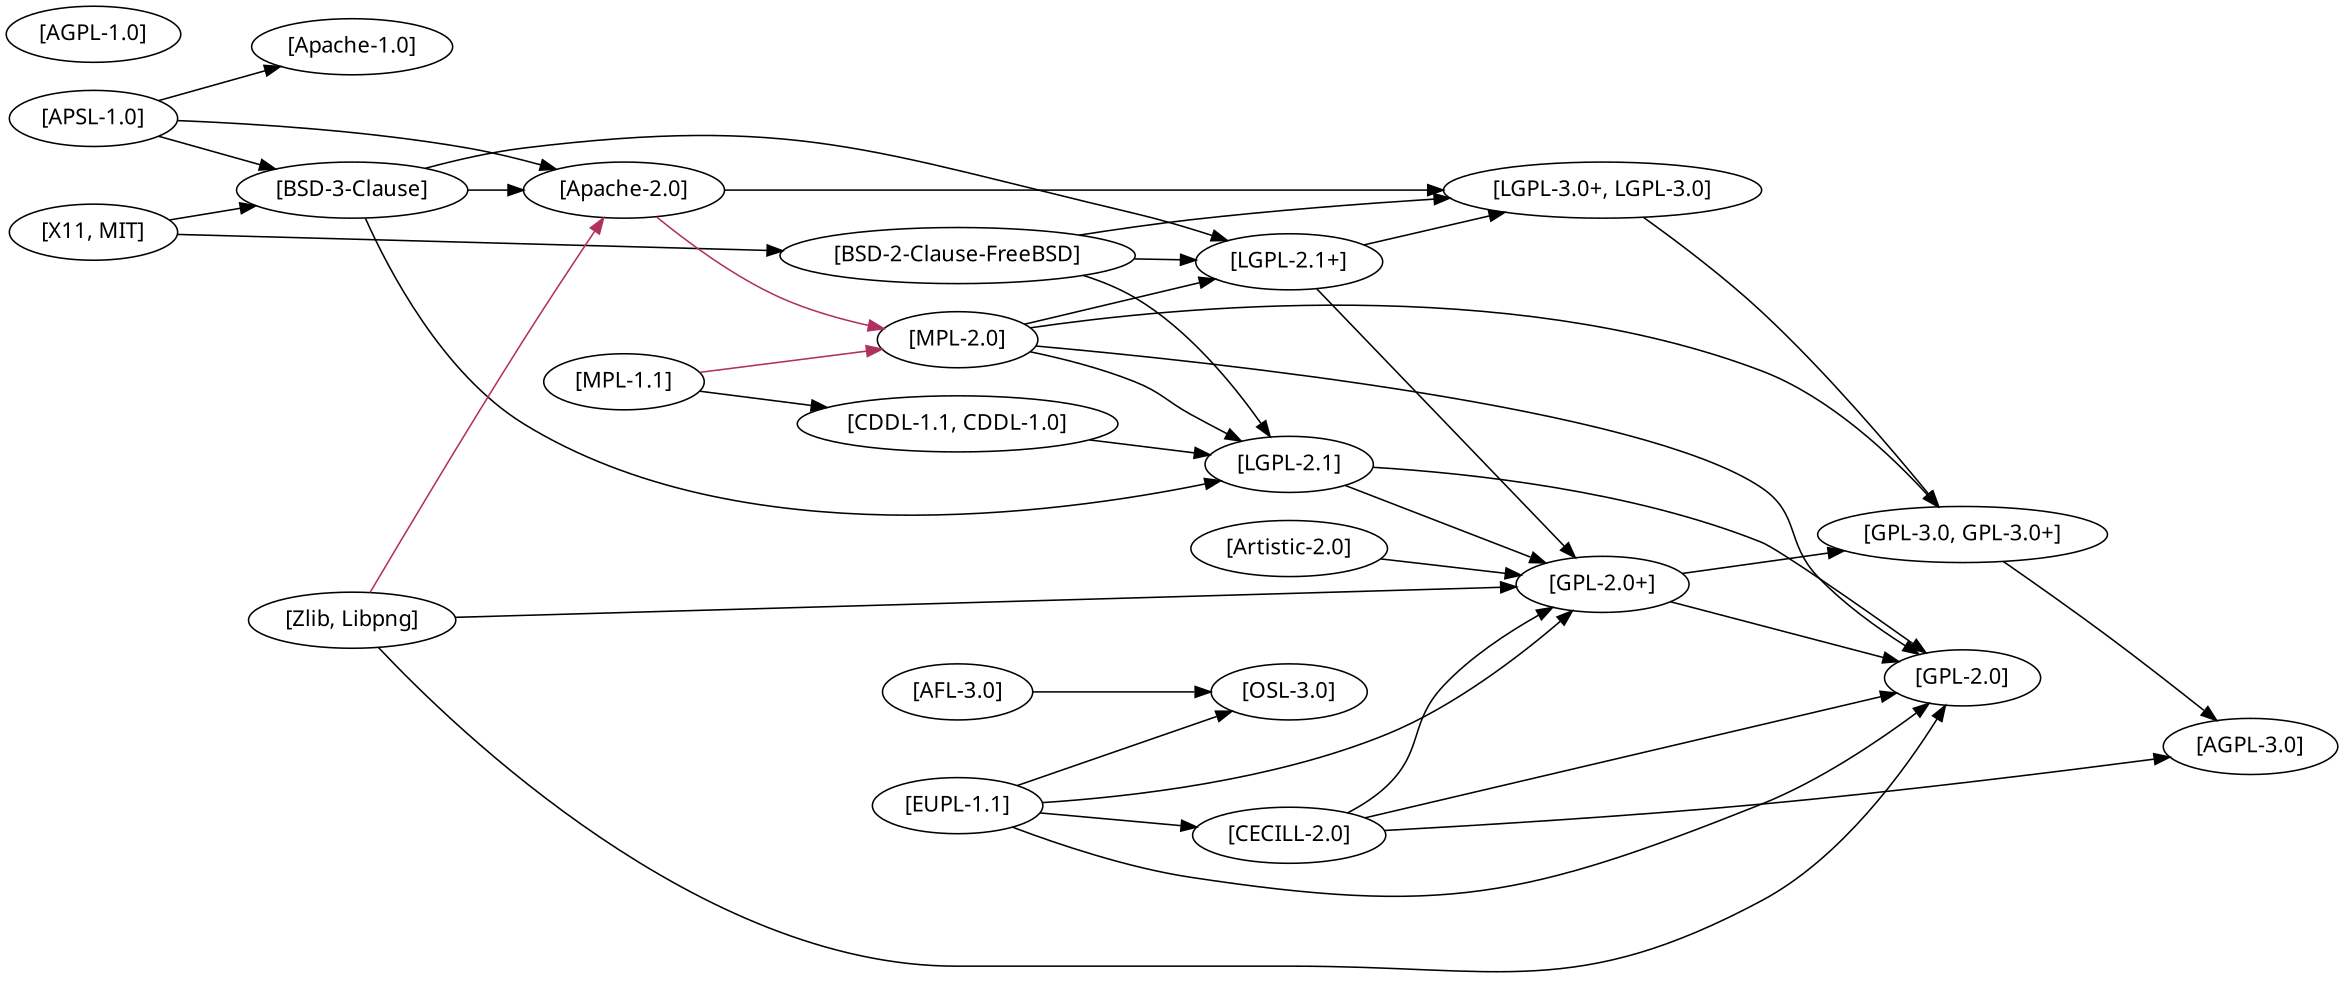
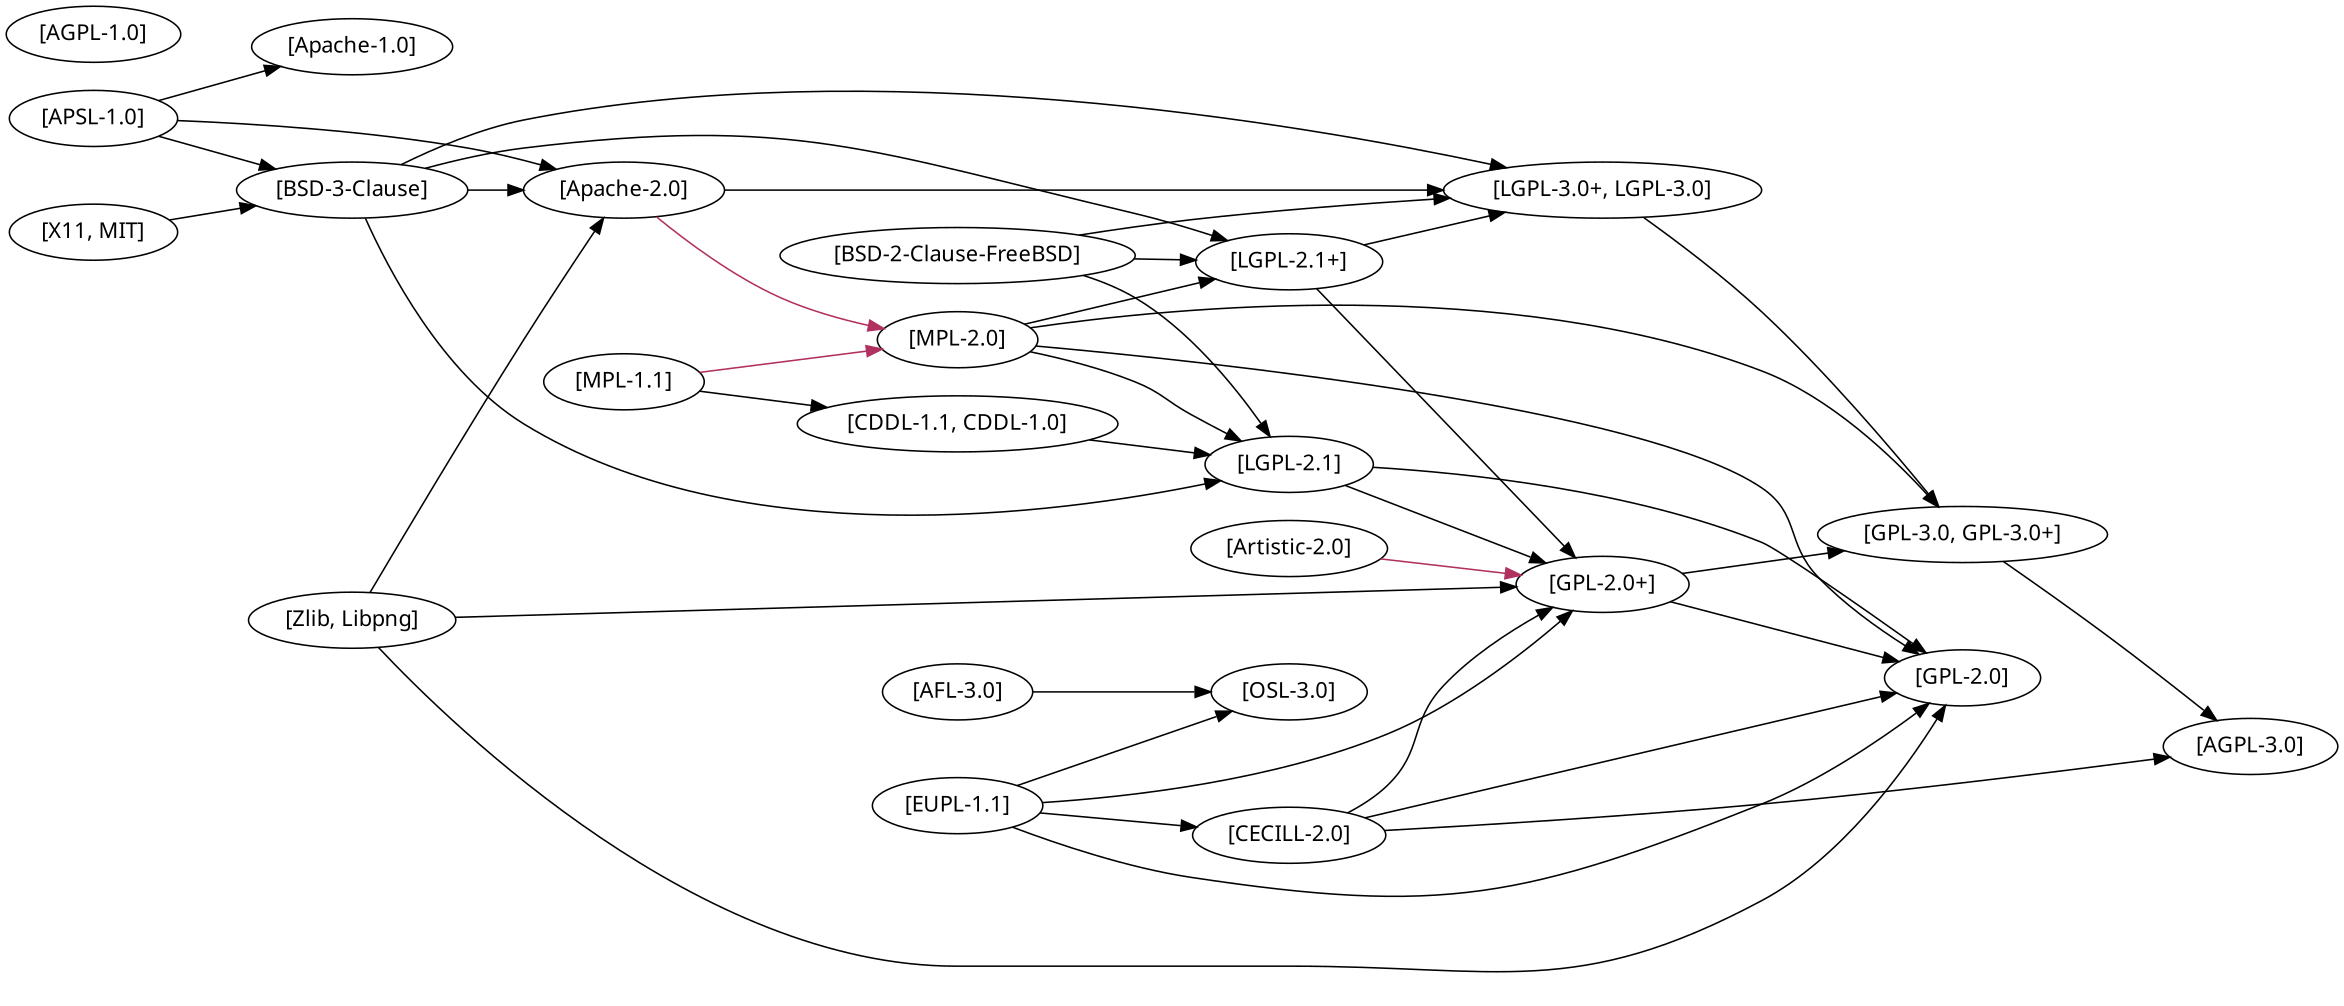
edge "[BSD-3-Clause]" -> "[LGPL-3.0+, LGPL-3.0]": added
edge "[X11, MIT]" -> "[BSD-2-Clause-FreeBSD]": removed
edge "[Zlib, Libpng]" -> "[Apache-2.0]": color maroon -> black
edge "[Artistic-2.0]" -> "[GPL-2.0+]": color black -> maroon
